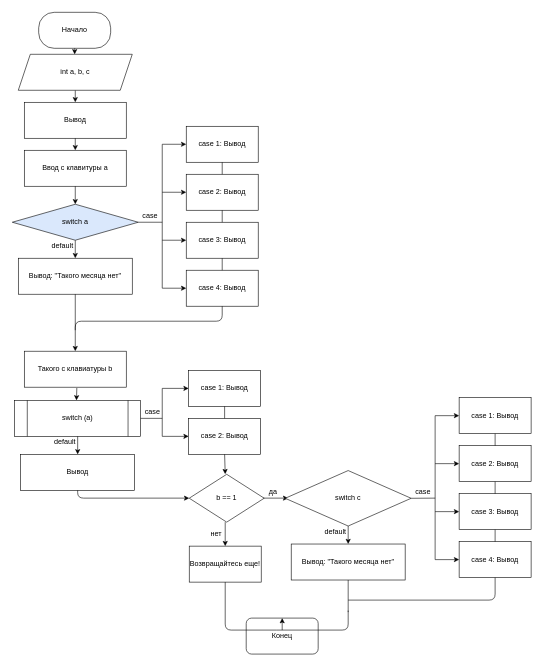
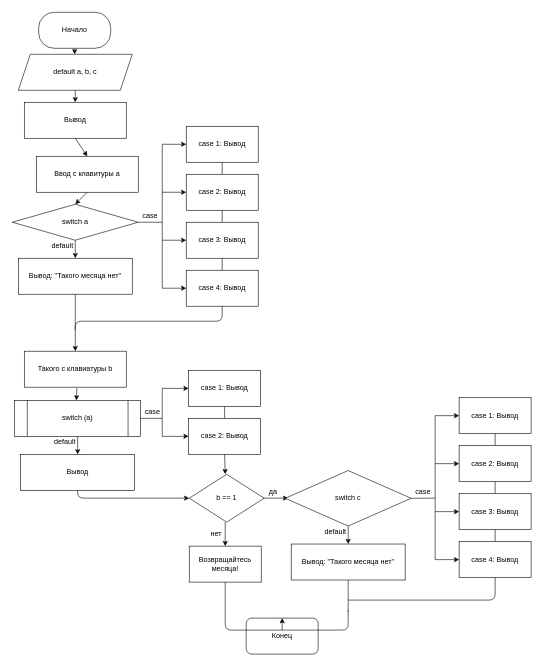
node "int a, b, c": label "int a, b, c" -> "default a, b, c"
node "Ввод с клавитуры a": moved (75, 168) -> (87, 174)
node "switch a": fillcolor #dae8fc -> #ffffff
node "Возвращайтесь еще!": label "Возвращайтесь еще!" -> "Возвращайтесь месяца!"
